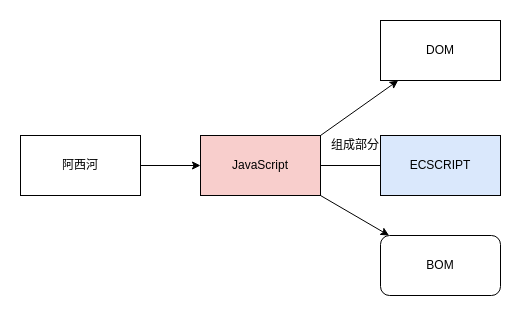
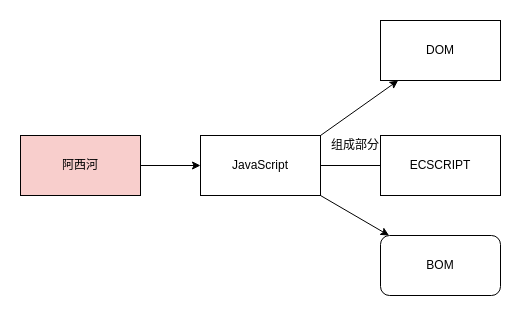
node "阿西河": fillcolor #ffffff -> #f8cecc
node "JavaScript": fillcolor #f8cecc -> #ffffff
node "ECSCRIPT": fillcolor #dae8fc -> #ffffff
